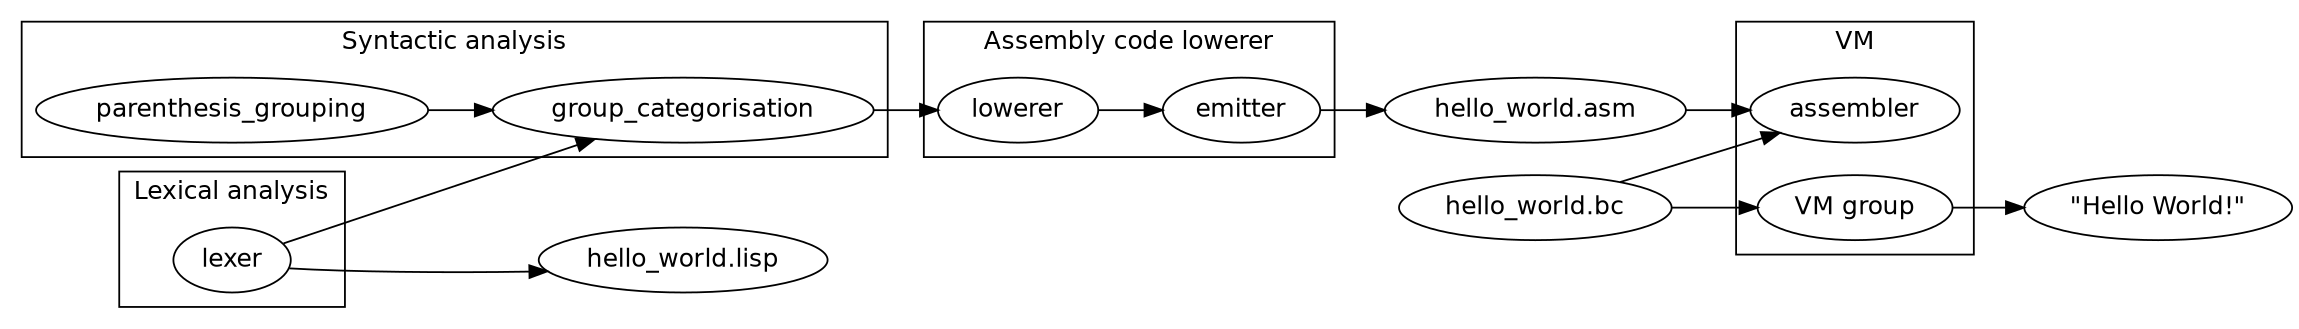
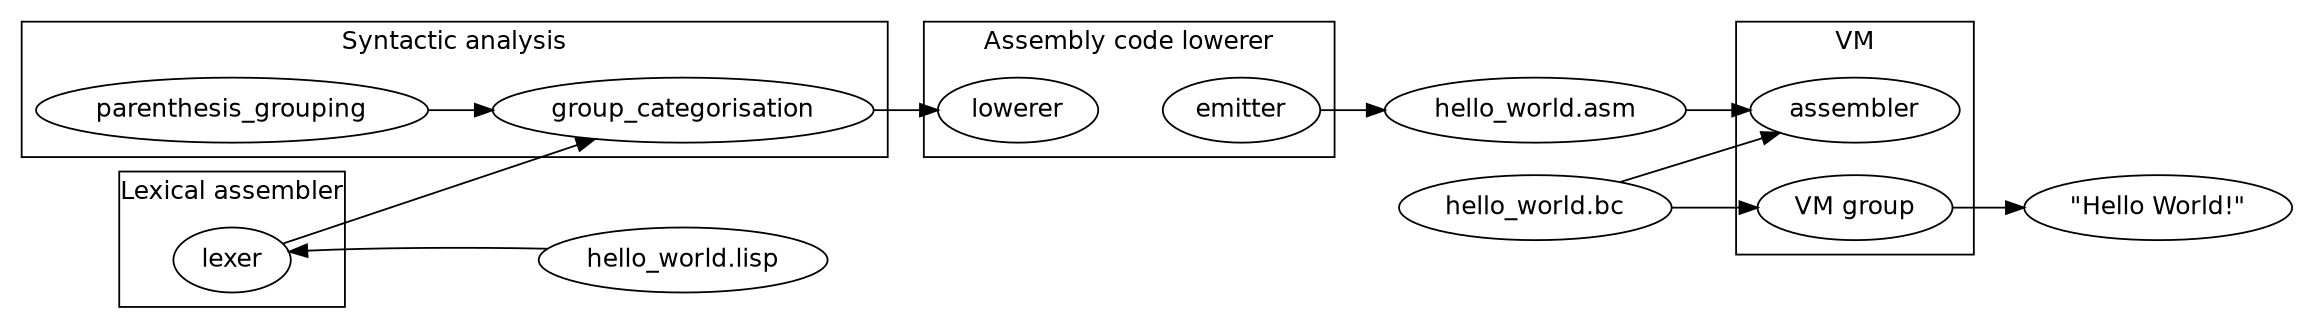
edge "lowerer" -> "emitter": removed
cluster "Lexical analysis": label "Lexical analysis" -> "Lexical assembler"
edge "lexer" -> "hello_world.lisp": reversed
